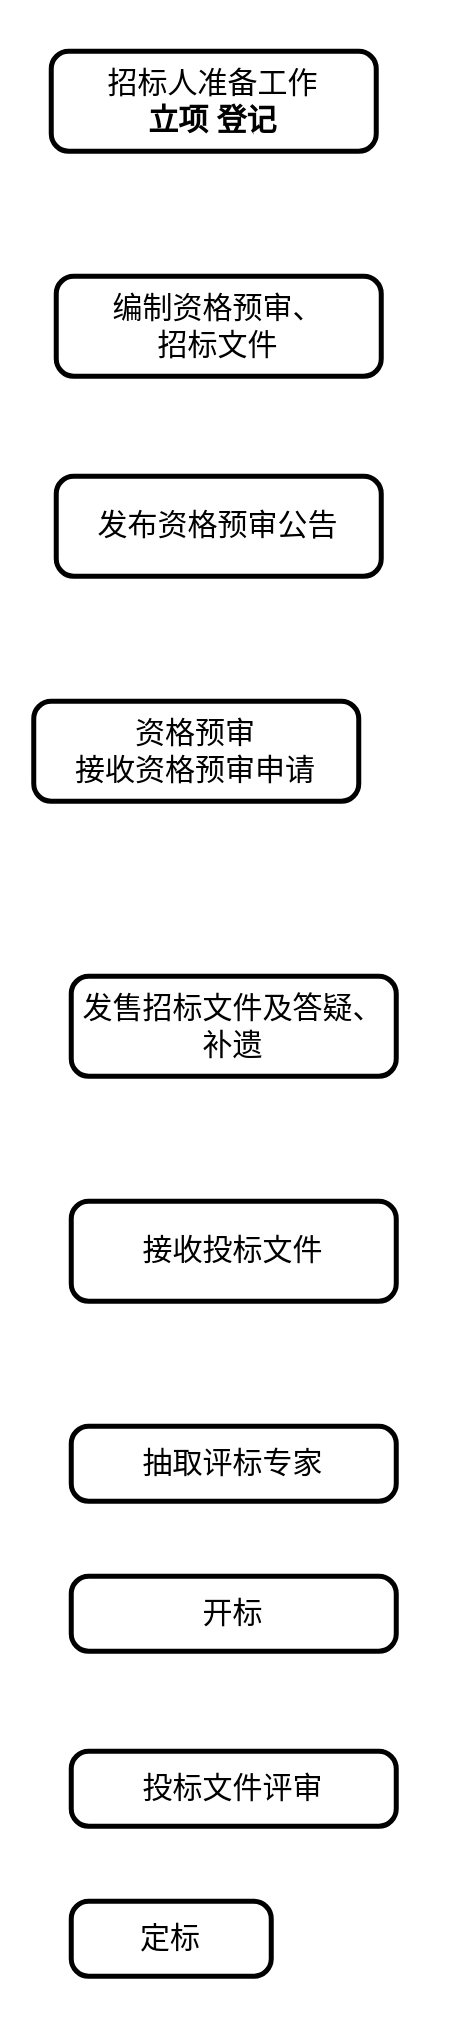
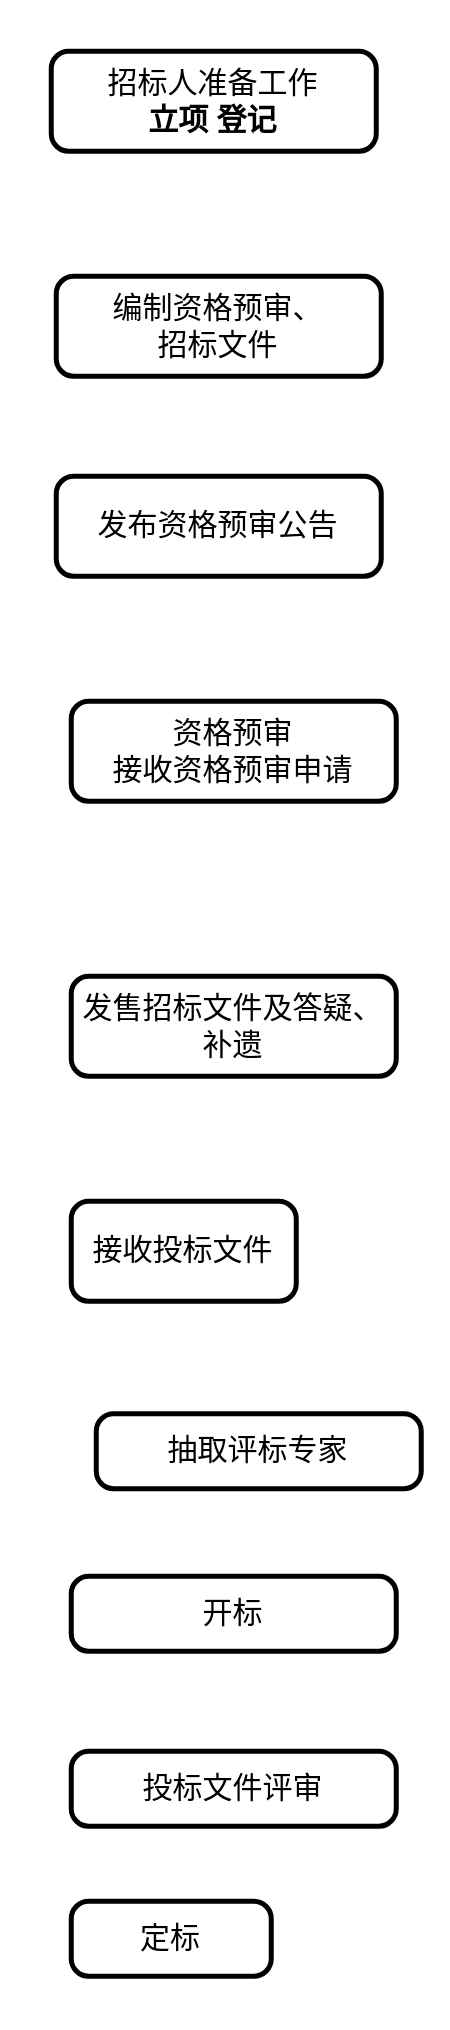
node "资格预审 接收资格预审申请": moved (196, 751) -> (234, 751)
node "接收投标文件": size 325x100 -> 225x100
node "抽取评标专家": moved (234, 1464) -> (259, 1451)
